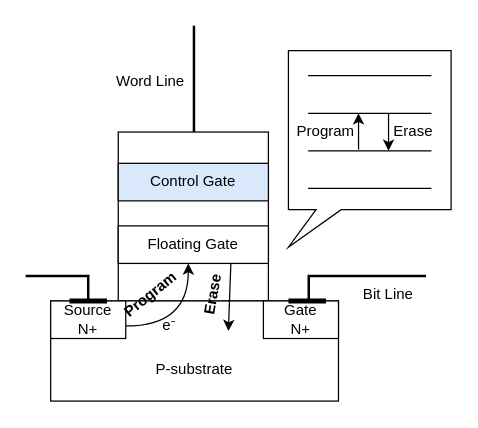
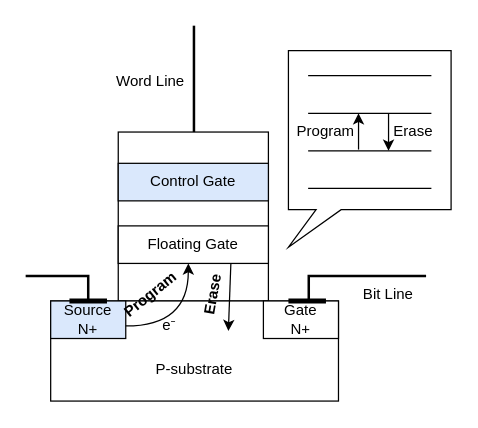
node "Source N+": fillcolor #ffffff -> #dae8fc
